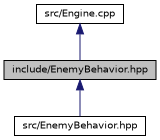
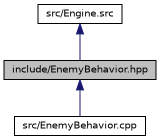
node "src/Engine.cpp": label "src/Engine.cpp" -> "src/Engine.src"
node "src/EnemyBehavior.hpp": label "src/EnemyBehavior.hpp" -> "src/EnemyBehavior.cpp"
